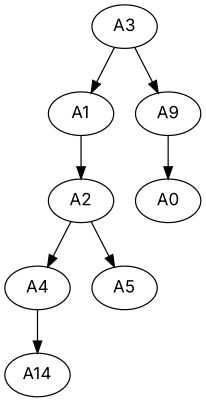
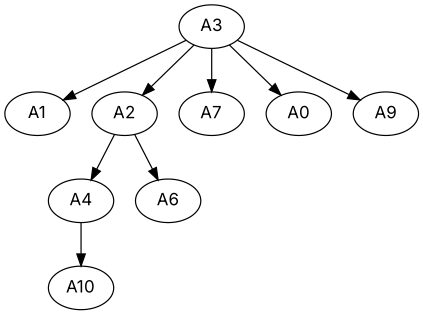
node "A7": added
edge "A1" -> "A2": now "A3" -> "A2"
edge "A9" -> "A0": now "A3" -> "A0"
node "A5": label "A5" -> "A6"
node "A14": label "A14" -> "A10"
